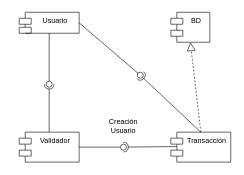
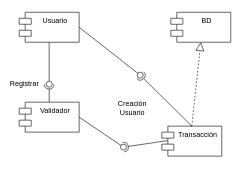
node "Usuario": size 60x21 -> 60x30
node "BD": size 39x30 -> 60x30
node "Registrar": added
node "Creación Usuario": moved (123, 126) -> (132, 108)
node "Validador": moved (49, 147) -> (49, 117)
node "Transacción": moved (201, 147) -> (192, 141)
